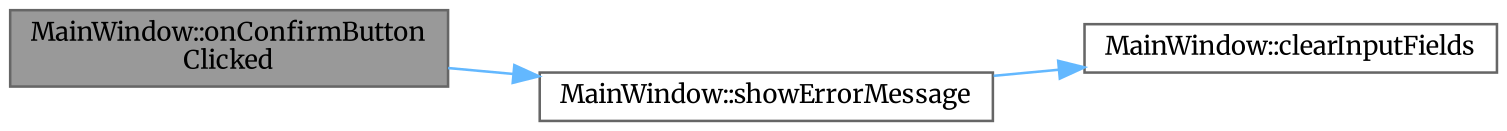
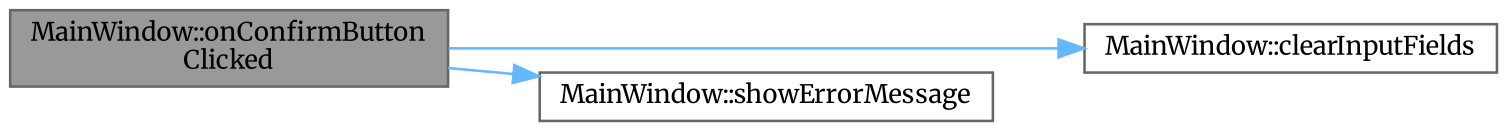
edge "MainWindow::showErrorMessage" -> "MainWindow::clearInputFields": now "MainWindow::onConfirmButton Clicked" -> "MainWindow::clearInputFields"
